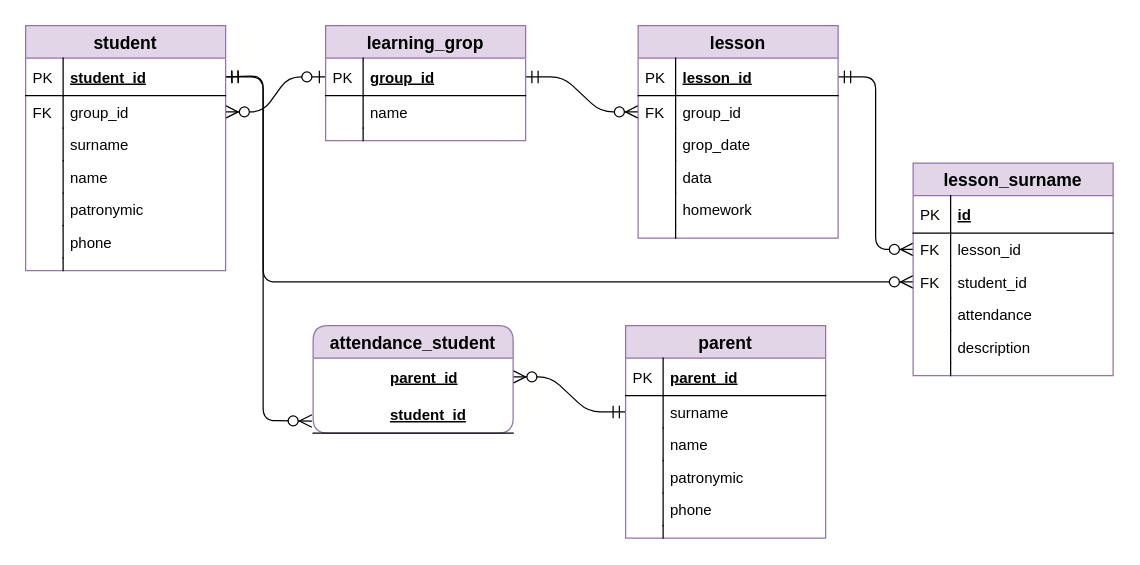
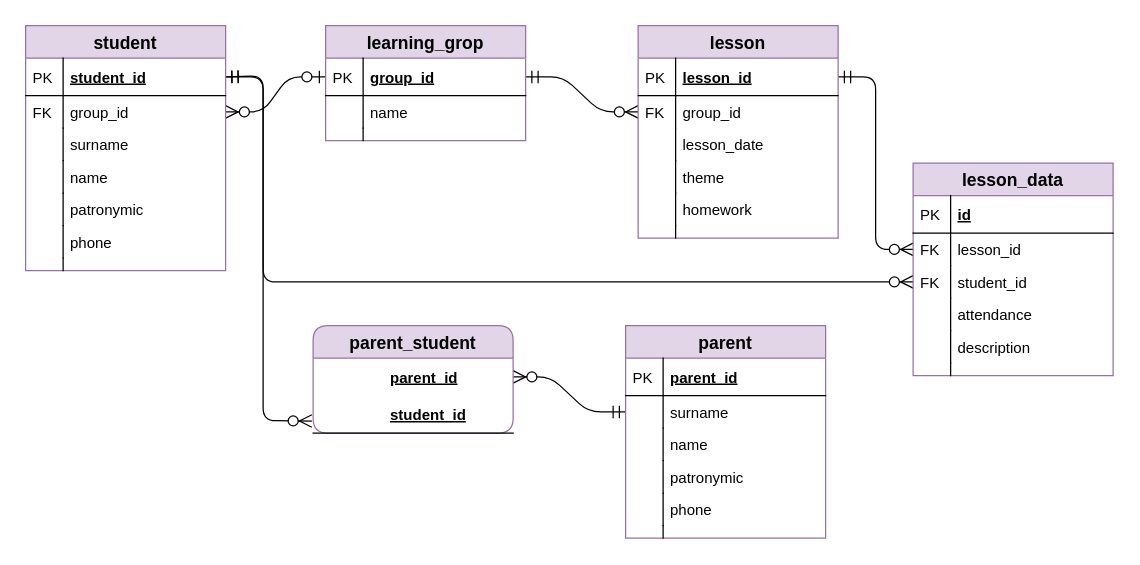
node "grop_date": label "grop_date" -> "lesson_date"
node "data": label "data" -> "theme"
node "lesson_surname": label "lesson_surname" -> "lesson_data"
node "attendance_student": label "attendance_student" -> "parent_student"
